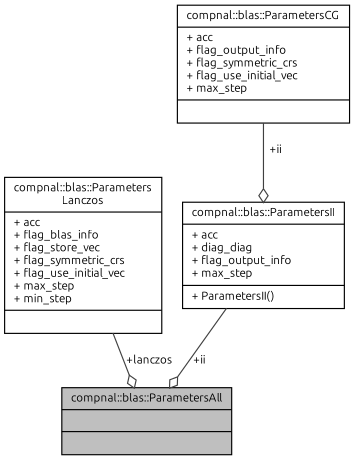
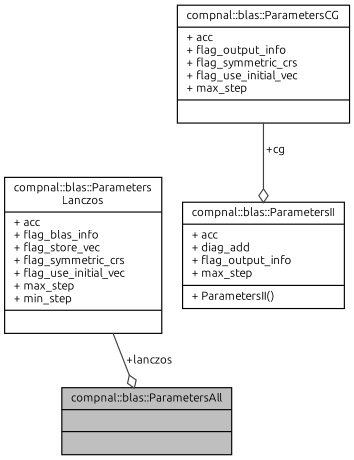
edge "compnal::blas::ParametersCG" -> "compnal::blas::ParametersII": label " +ii" -> " +cg"
node "compnal::blas::ParametersII": text "+ diag_diag" -> "+ diag_add"
edge "compnal::blas::ParametersII" -> "compnal::blas::ParametersAll": removed, label "+ii"
